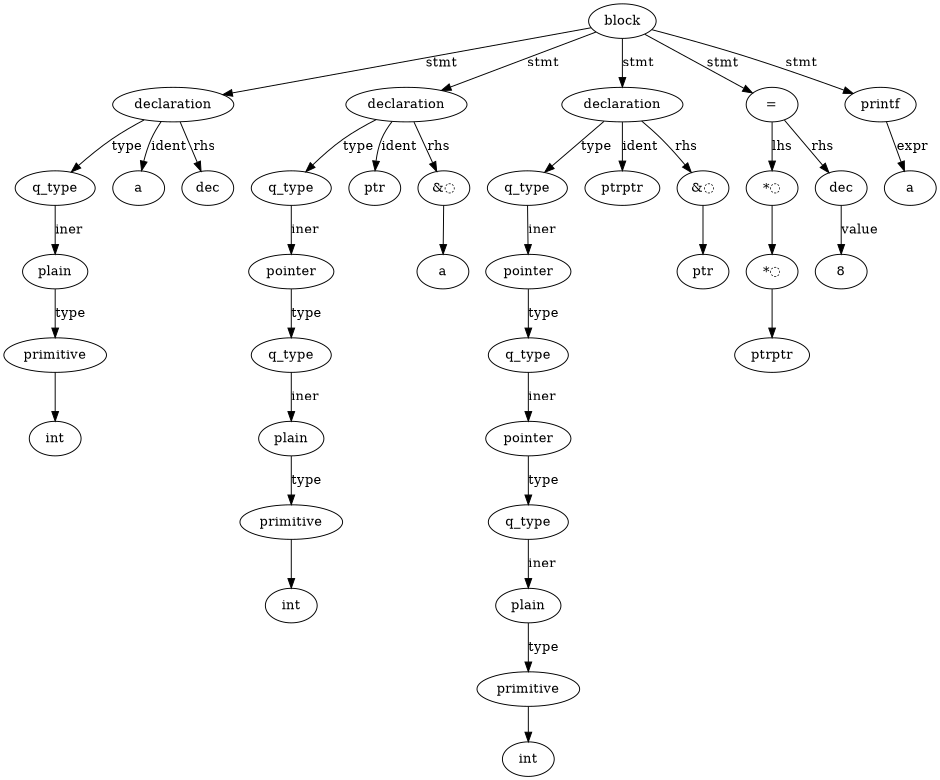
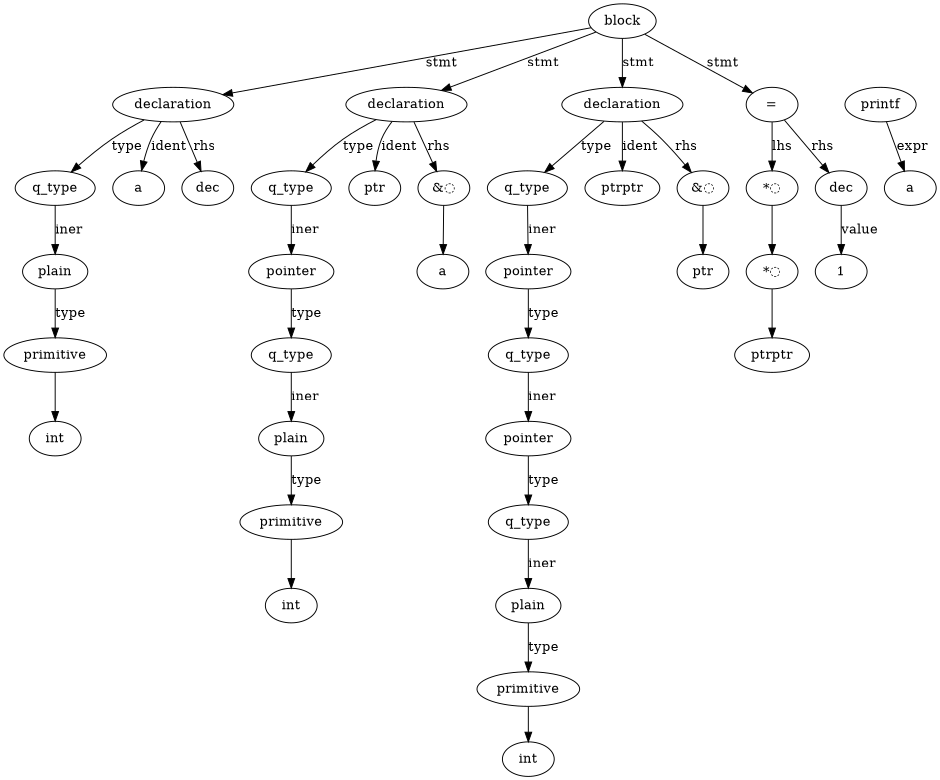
edge "block" -> "printf": removed, label "stmt"
node "8": label "8" -> "1"
